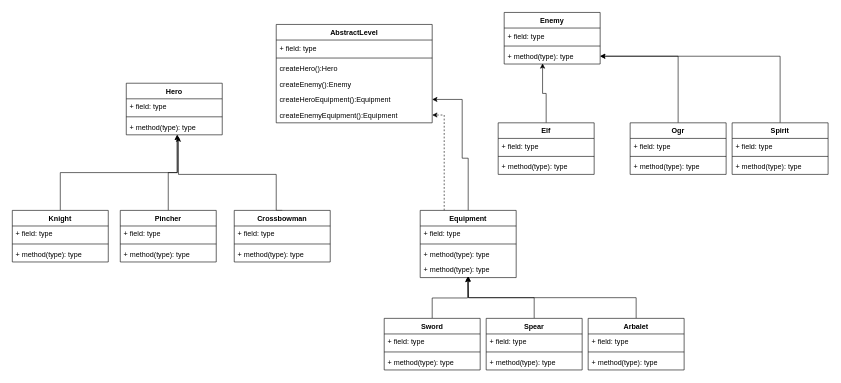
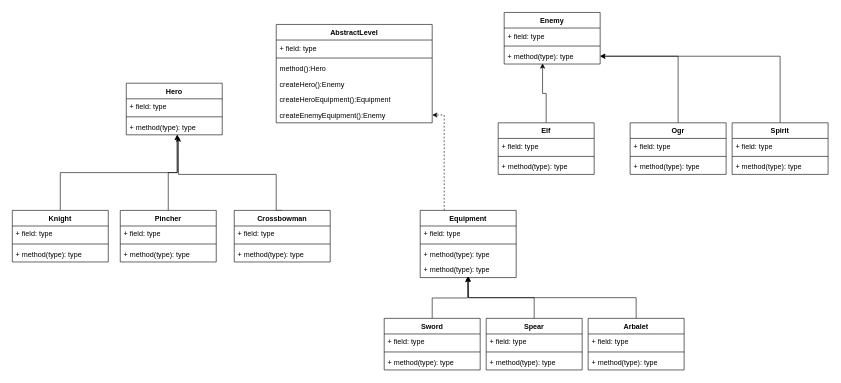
node "createHero():Hero": label "createHero():Hero" -> "method():Hero"
node "createEnemy():Enemy": label "createEnemy():Enemy" -> "createHero():Enemy"
edge "Equipment" -> "createHeroEquipment():Equipment": removed
node "createEnemyEquipment():Equipment": label "createEnemyEquipment():Equipment" -> "createEnemyEquipment():Enemy"
